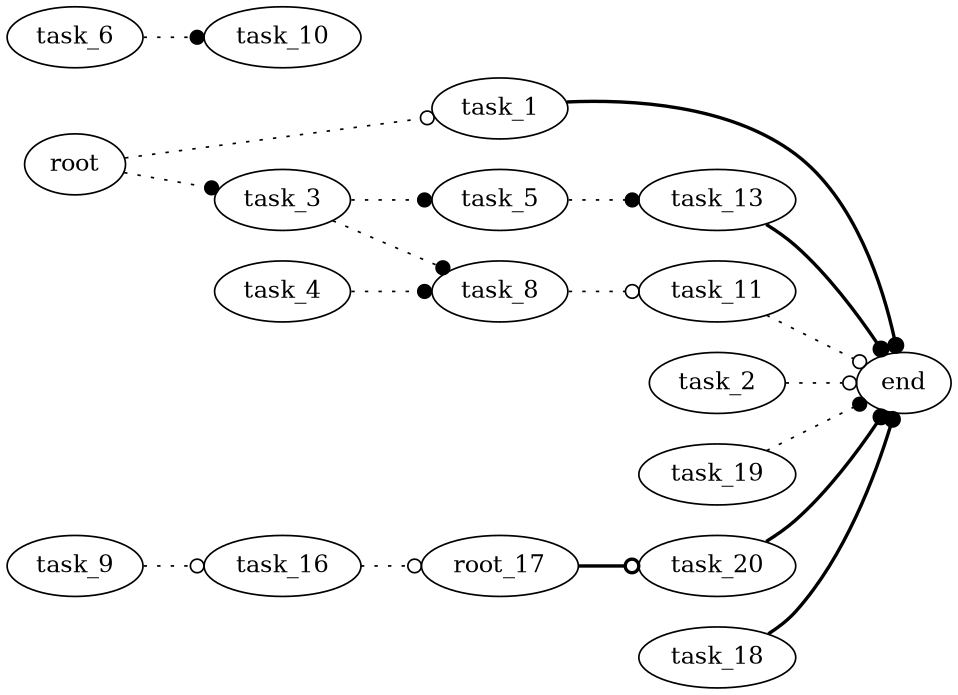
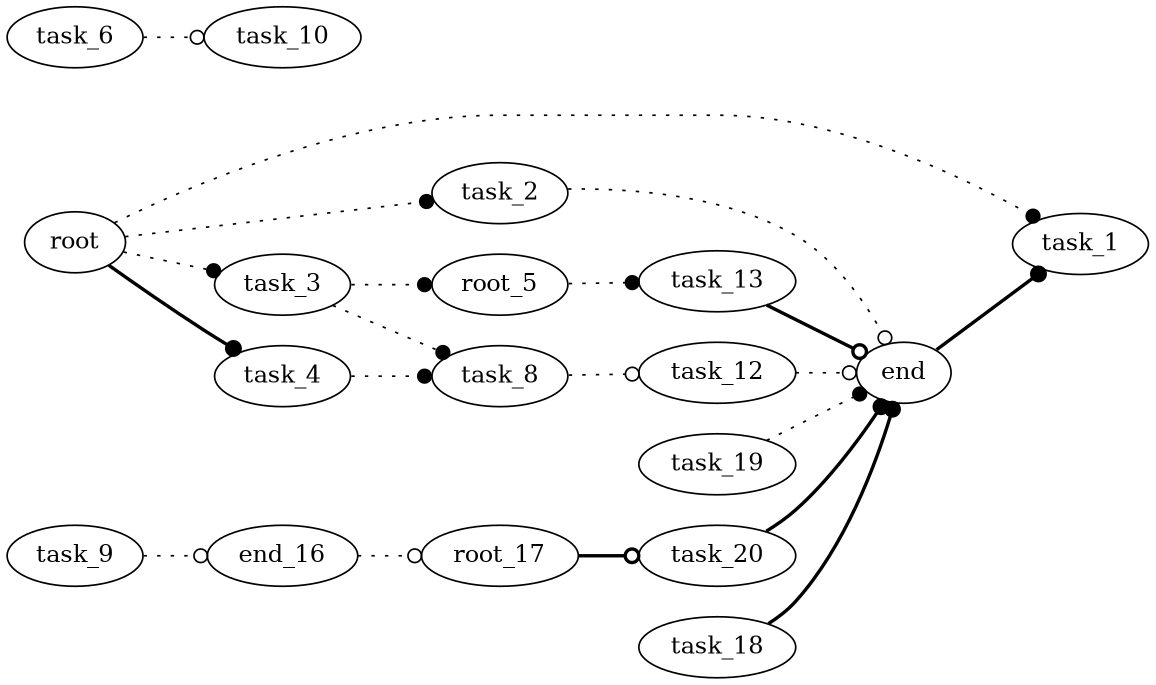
edge "task_6" -> "task_10": arrowhead dot -> odot
edge "root" -> "task_1": arrowhead odot -> dot
edge "task_1" -> "end": reversed
node "task_5": label "task_5" -> "root_5"
edge "root" -> "task_2": added
edge "task_13" -> "end": arrowhead dot -> odot
node "task_11": label "task_11" -> "task_12"
edge "root" -> "task_4": added
node "task_16": label "task_16" -> "end_16"
